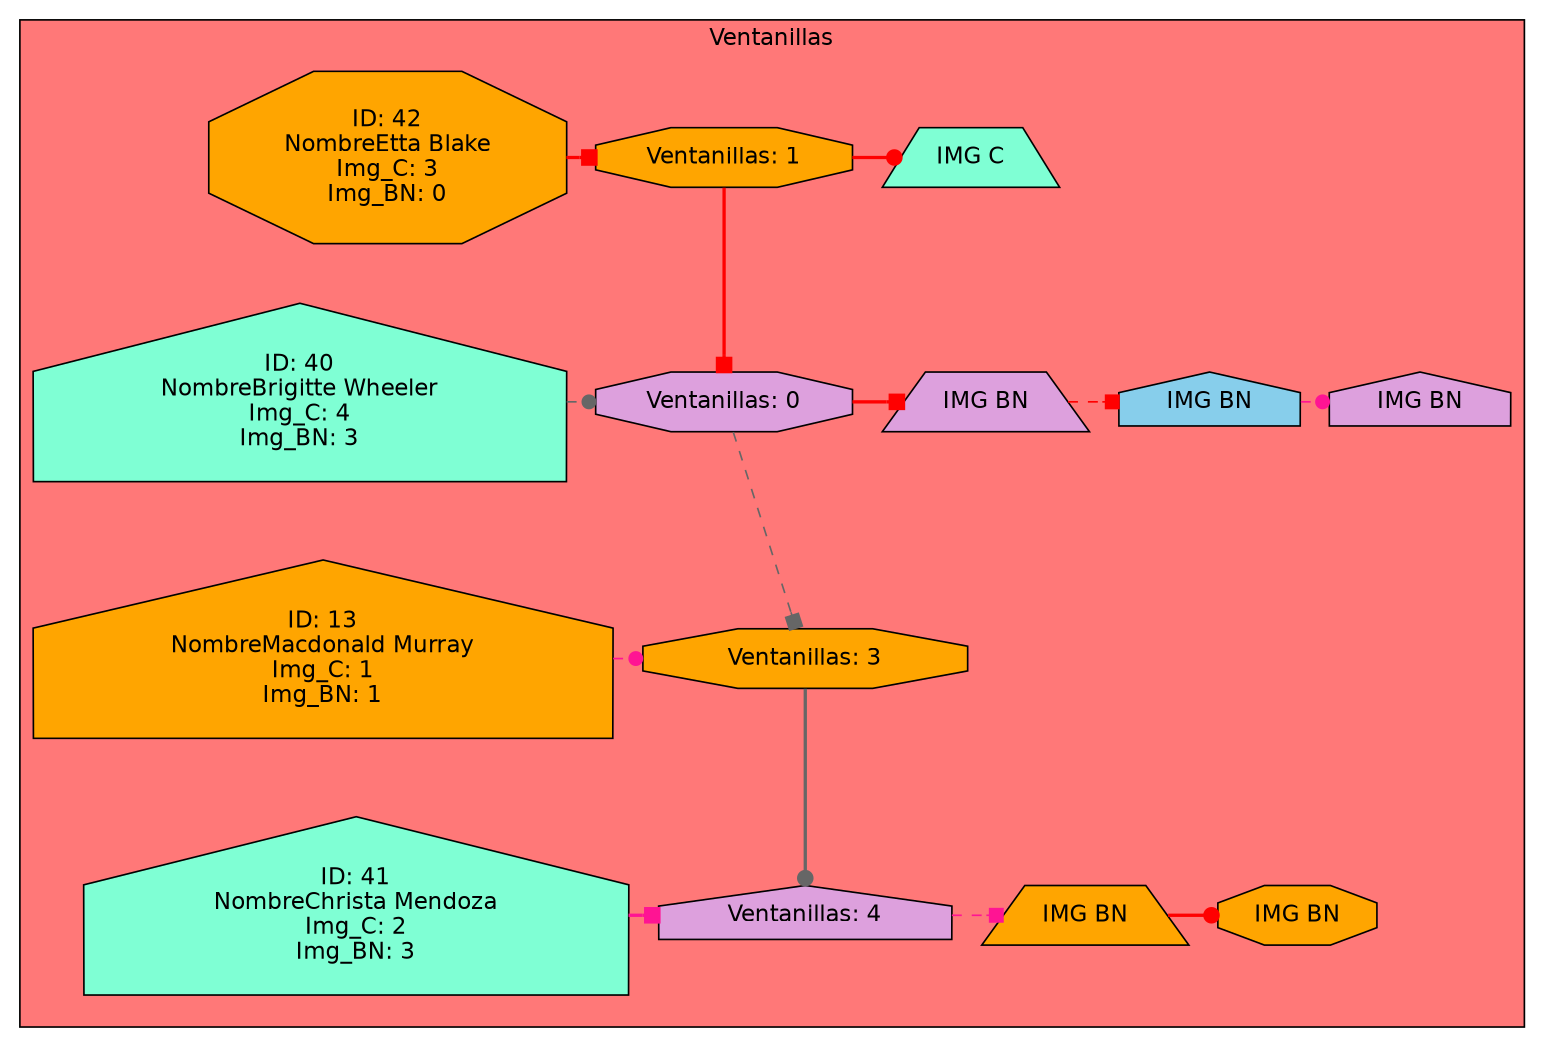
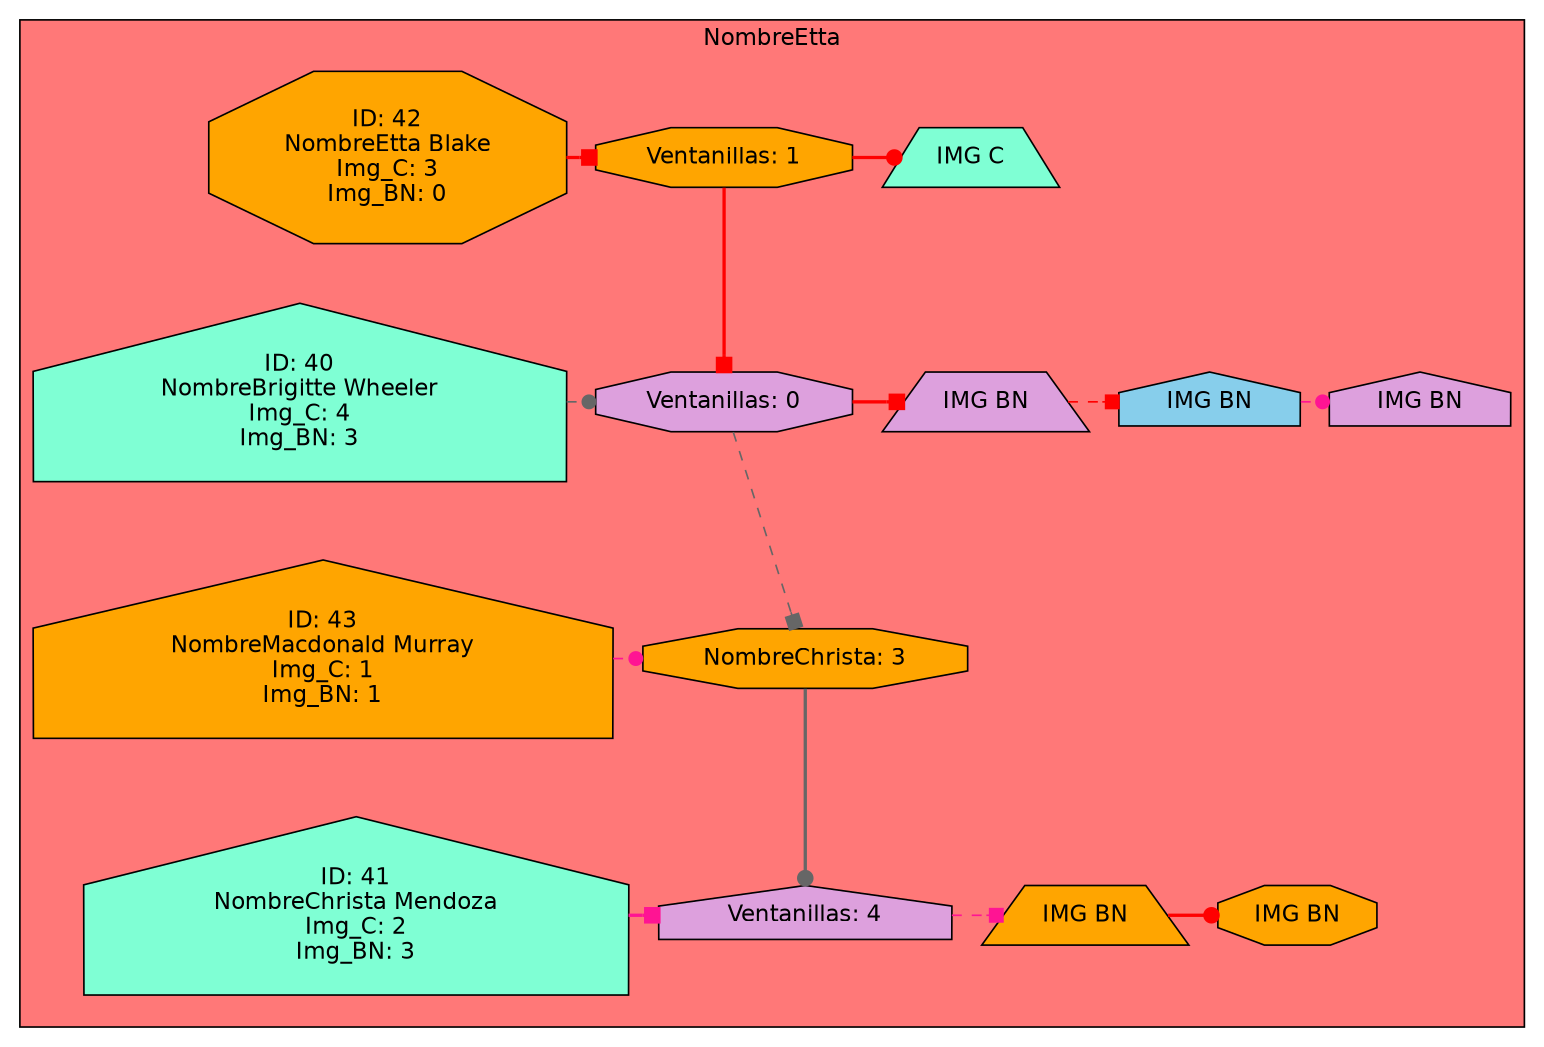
cluster " Ventanillas ": label " Ventanillas " -> " NombreEtta "
node "ID: 13 NombreMacdonald Murray Img_C: 1 Img_BN: 1": label "ID: 13 NombreMacdonald Murray Img_C: 1 Img_BN: 1" -> "ID: 43 NombreMacdonald Murray Img_C: 1 Img_BN: 1"
node "Ventanillas: 3": label "Ventanillas: 3" -> "NombreChrista: 3"
